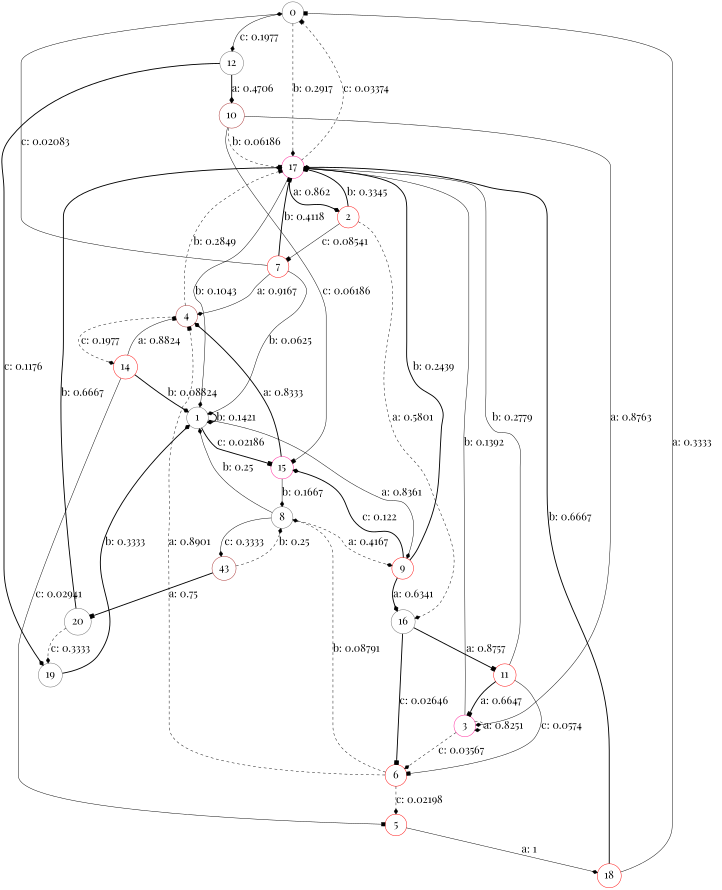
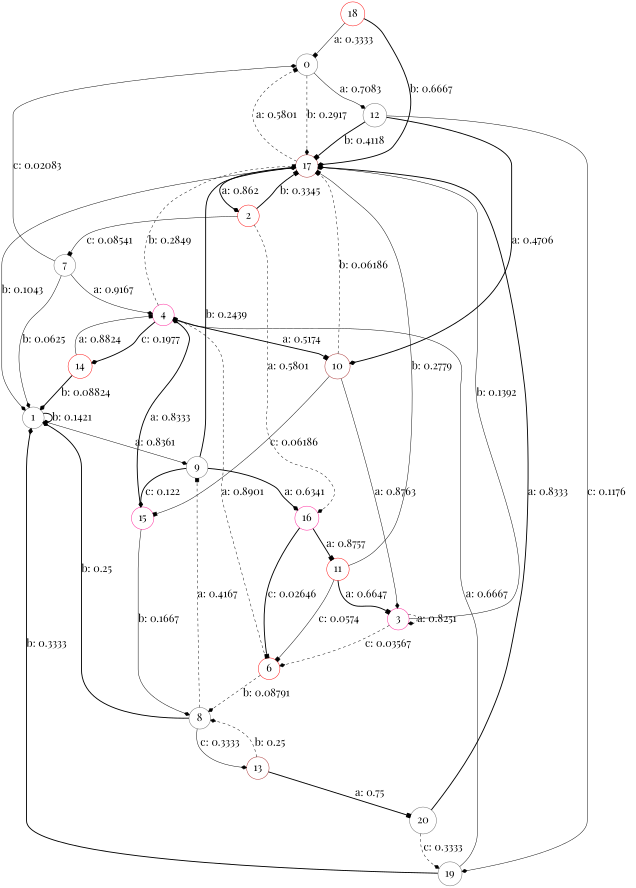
edge "0" -> "12": label "c: 0.1977   " -> "a: 0.7083   "
edge "17" -> "0": label "c: 0.03374  " -> "a: 0.5801   "
node "17": color deeppink -> brown
edge "7" -> "17": now "12" -> "17"
node "7": color red -> gray40
edge "12" -> "19": style bold -> solid
node "4": color brown -> deeppink
edge "4" -> "14": style dashed -> bold
edge "4" -> "10": added, label "a: 0.5174"
edge "20" -> "17": label "b: 0.6667   " -> "a: 0.8333   "
edge "1" -> "15": removed, label "c: 0.02186"
edge "19" -> "4": added, label "a: 0.6667"
edge "8" -> "1": style solid -> bold
edge "8" -> "9": arrowhead diamond -> box
node "43": label "43" -> "13"
node "9": color red -> gray40
node "16": color gray40 -> deeppink
node "5": removed
